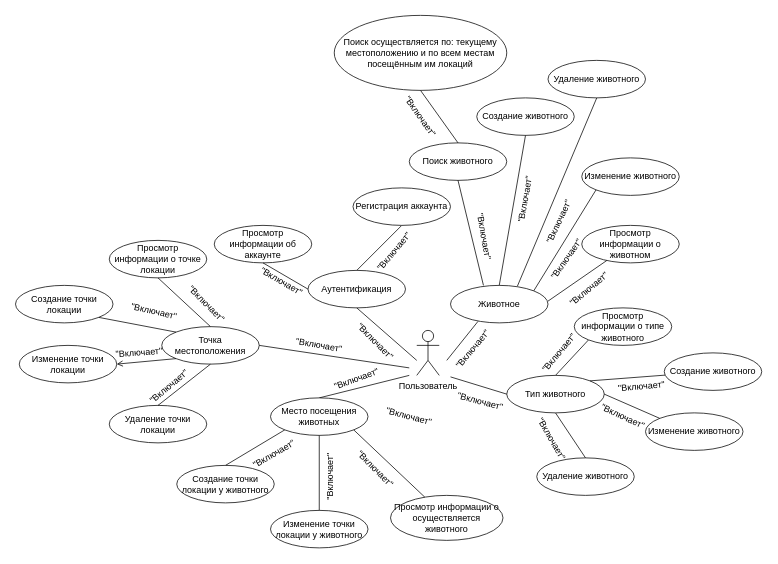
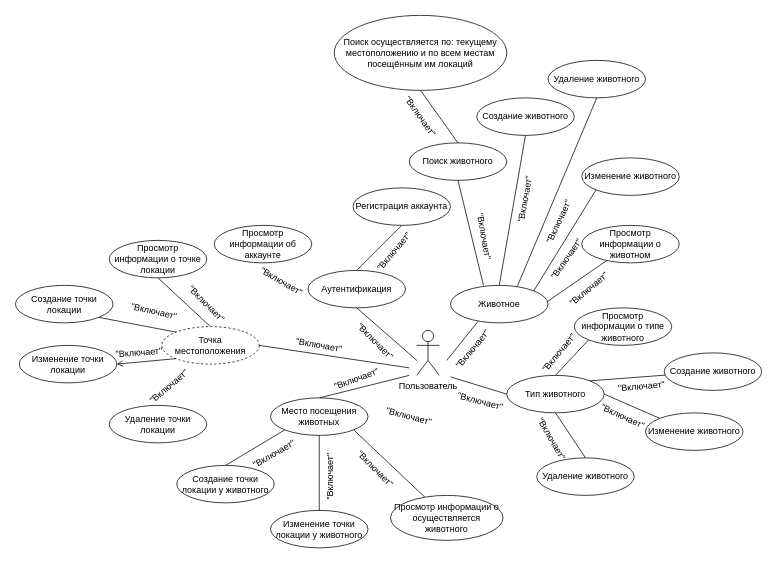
edge "Просмотр информации об аккаунте" -- "Аутентификация": removed
node "Точка местоположения": style solid -> dashed
edge "Точка местоположения" -- "Удаление точки локации": removed
